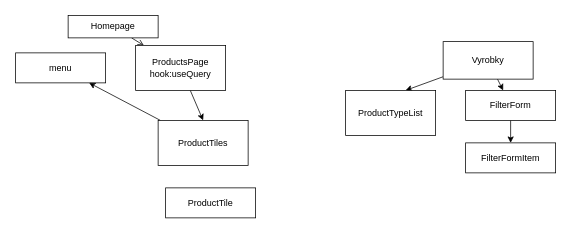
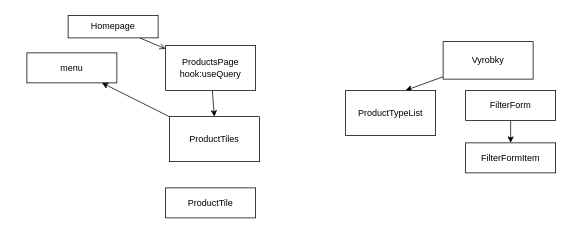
node "menu": moved (60, 68) -> (72, 68)
node "ProductsPage hook:useQuery": moved (180, 68) -> (210, 68)
edge "Vyrobky" -> "FilterForm": removed
node "ProductTiles": moved (203, 143) -> (214, 139)
